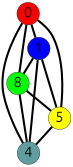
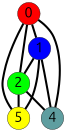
node "8": label "8" -> "2"
edge "5" -- "4": removed
